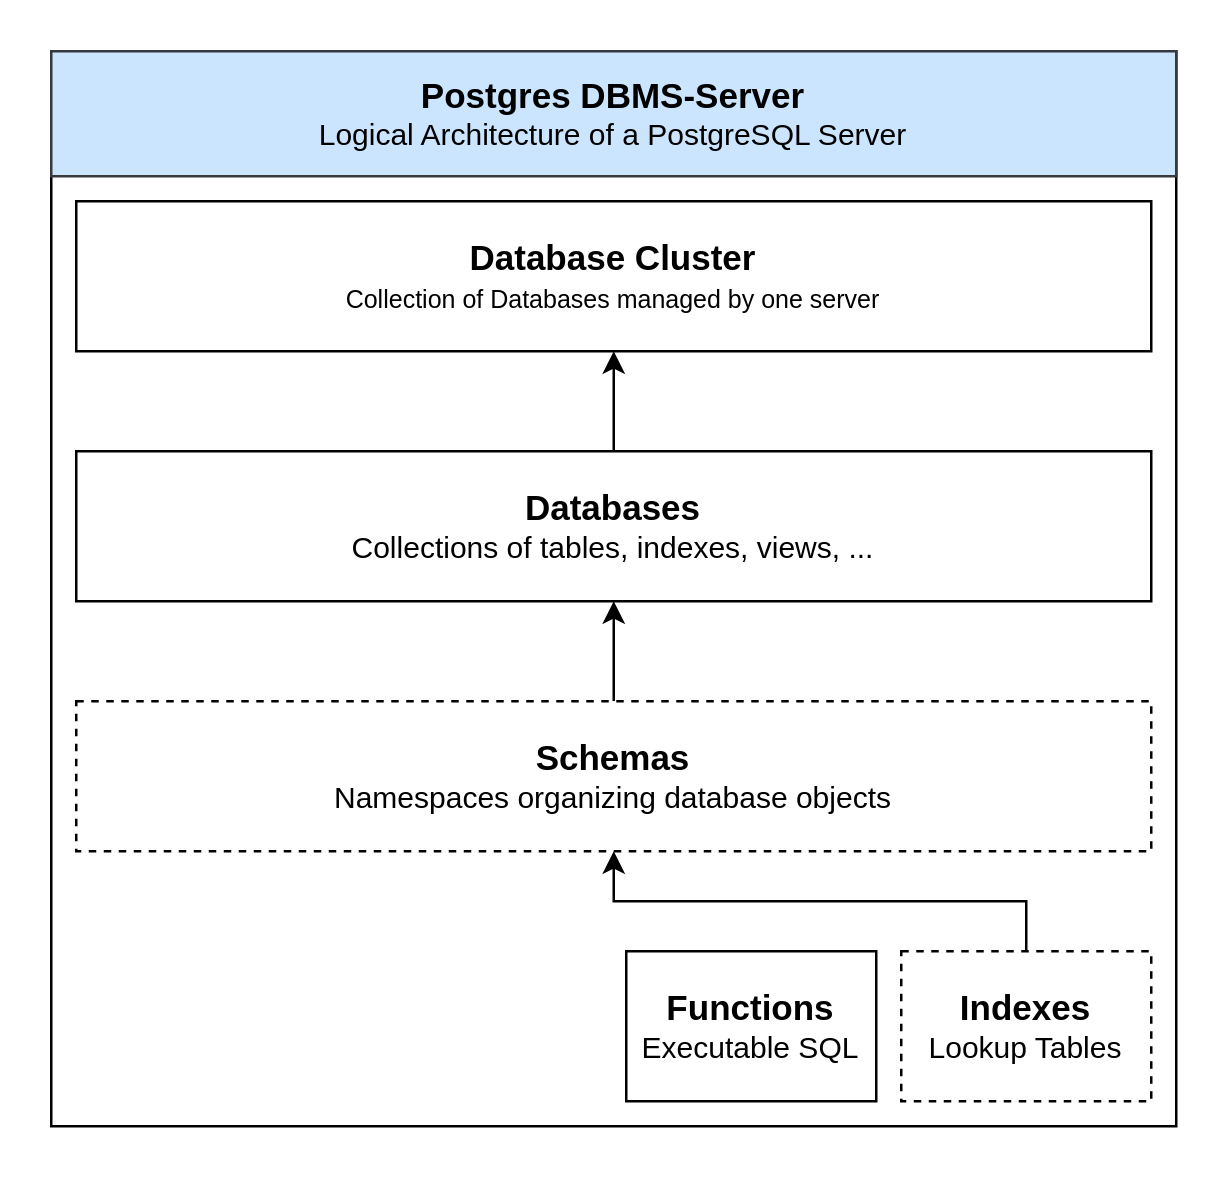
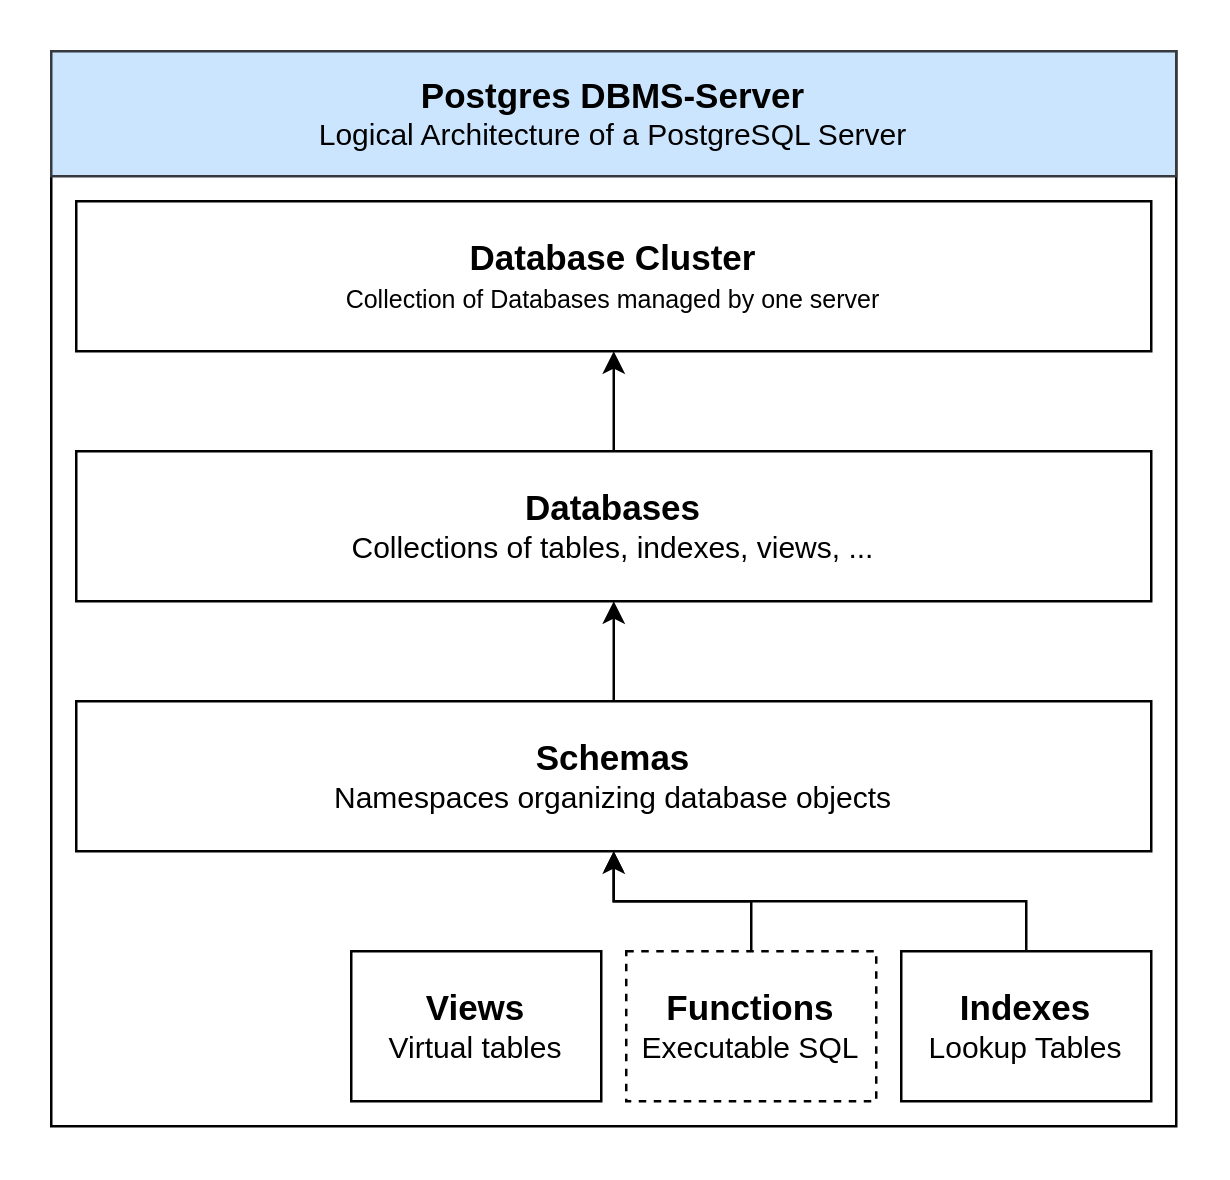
node "Schemas Namespaces organizing database objects": style dashed -> solid
edge "Functions Executable SQL" -> "Schemas Namespaces organizing database objects": added
edge "Indexes Lookup Tables" -> "Schemas Namespaces organizing database objects": arrowhead classic -> open
node "Views Virtual tables": added
node "Functions Executable SQL": style solid -> dashed
node "Indexes Lookup Tables": style dashed -> solid
